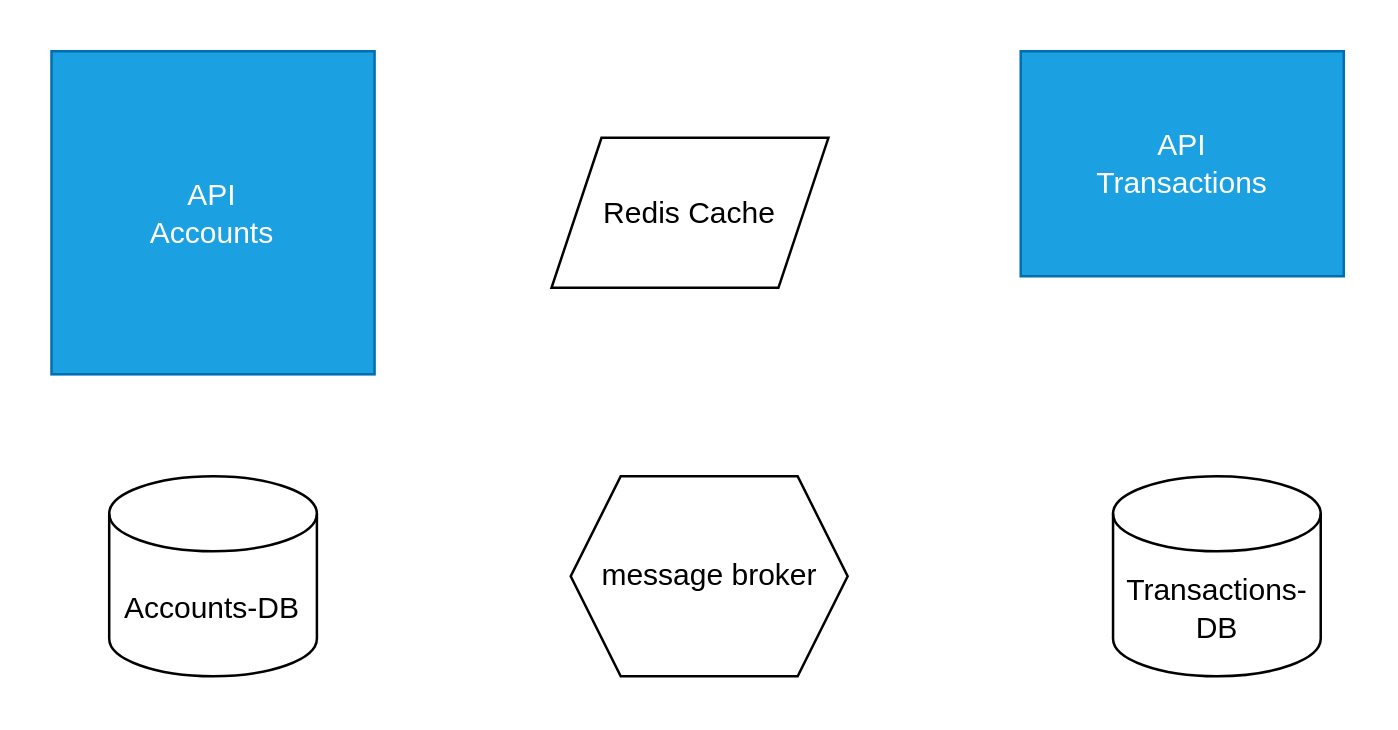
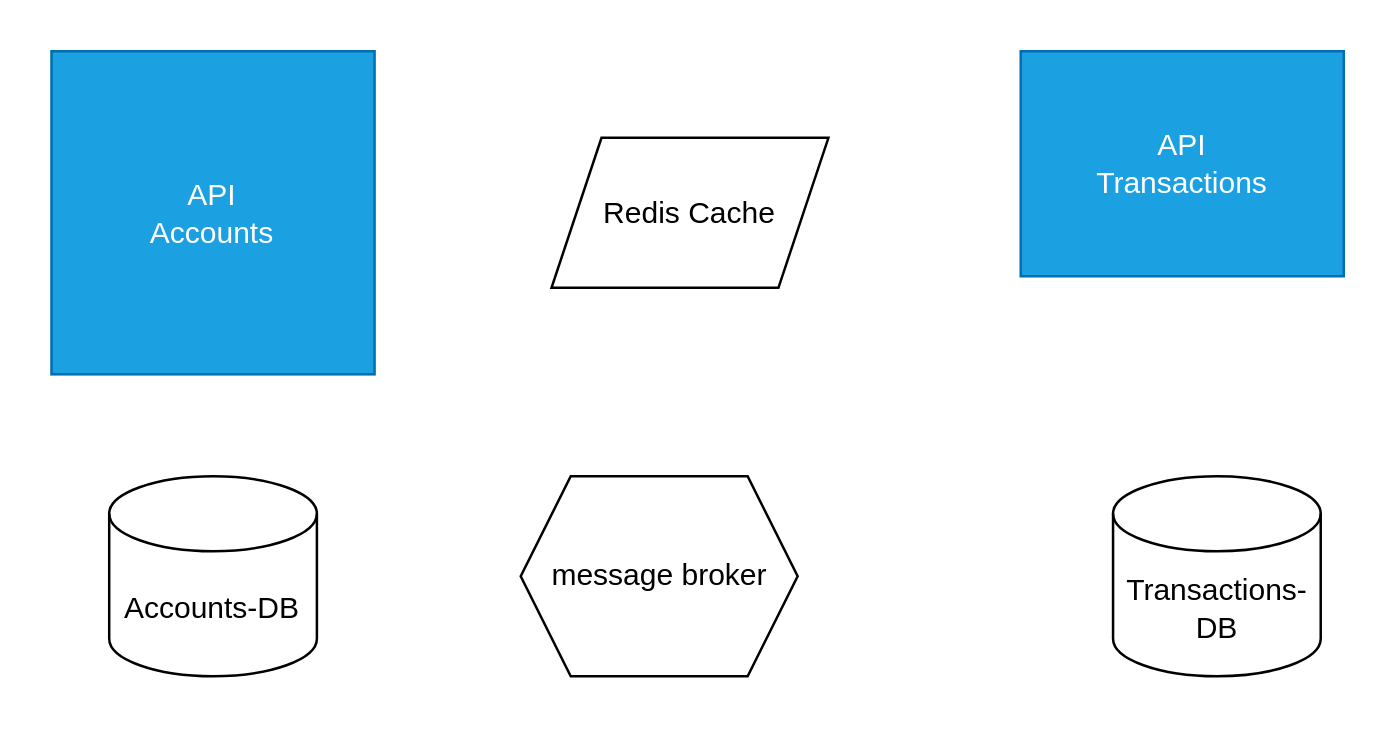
node "message broker": moved (709, 576) -> (659, 576)
